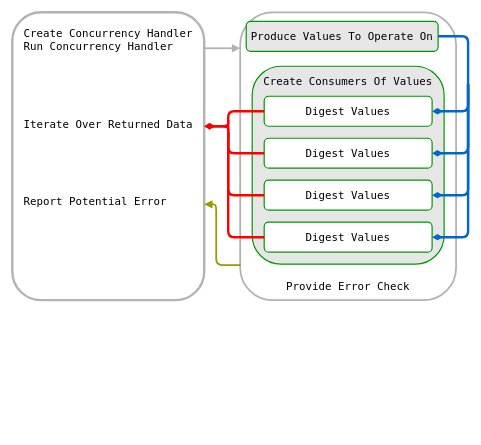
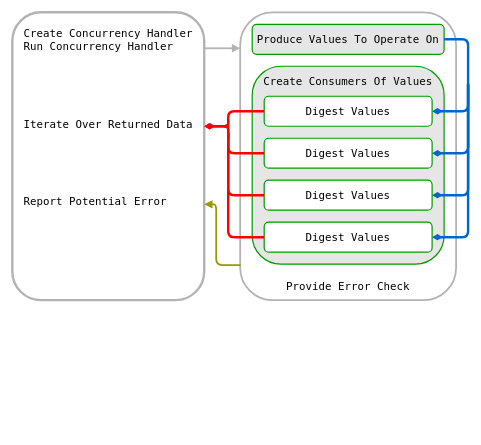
node "Produce Values To Operate On": moved (342, 36) -> (348, 39)
